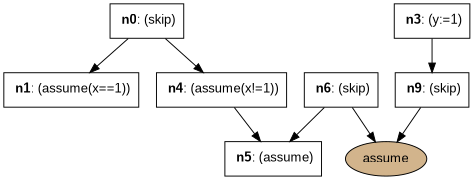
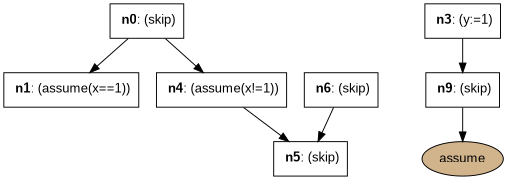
edge "n6" -> "assume": removed
node "n5": text ": (assume)" -> ": (skip)"
